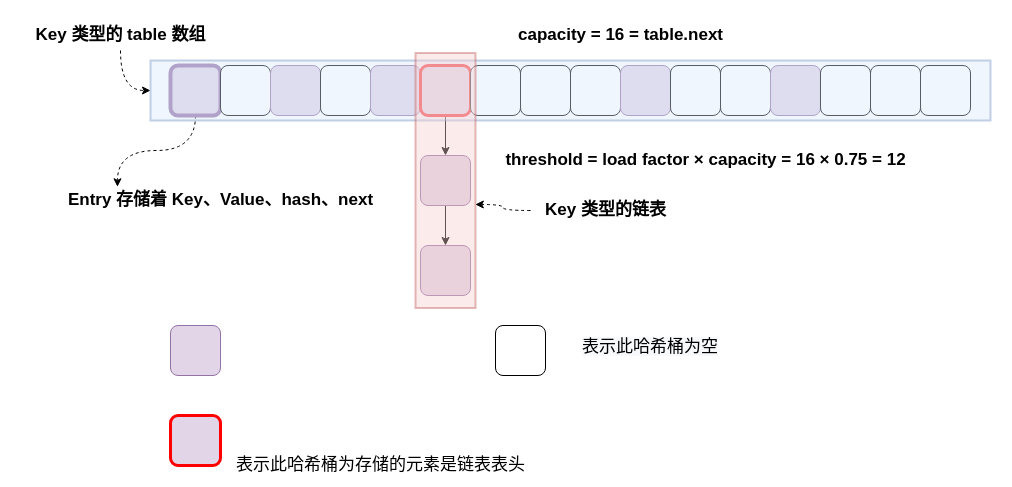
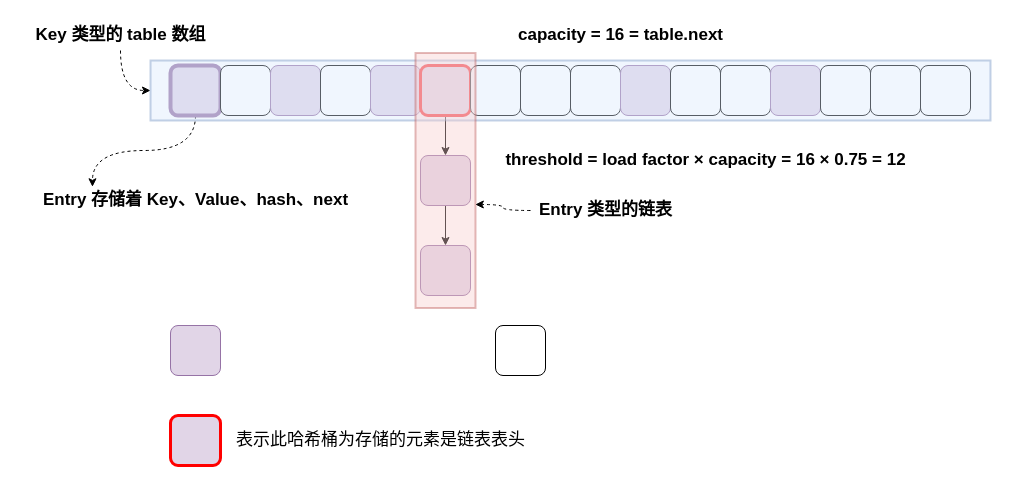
node "Entry 存储着 Key、Value、hash、next": moved (221, 201) -> (196, 201)
node "Key 类型的链表": label "Key 类型的链表" -> "Entry 类型的链表"
node "表示此哈希桶为空": removed
node "表示此哈希桶为存储的元素是链表表头": moved (381, 466) -> (381, 441)
